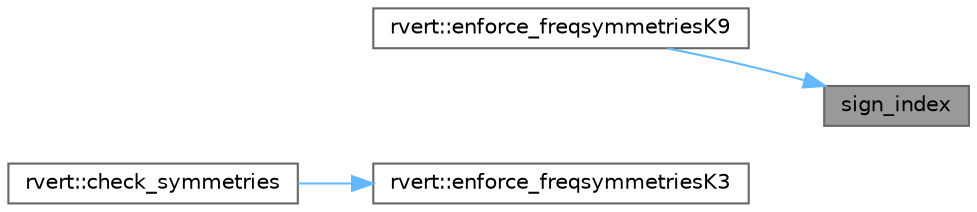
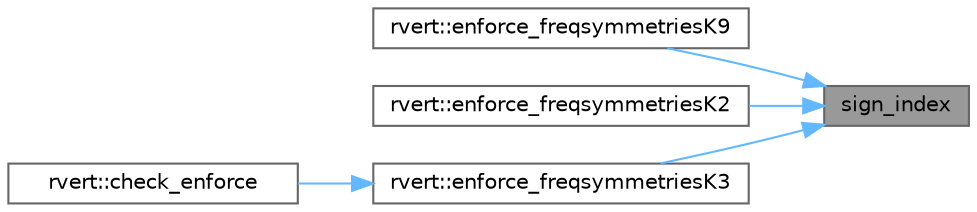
node "rvert::enforce_freqsymmetriesK2": added
edge "rvert::enforce_freqsymmetriesK3" -> "sign_index": added
node "rvert::check_symmetries": label "rvert::check_symmetries" -> "rvert::check_enforce"
